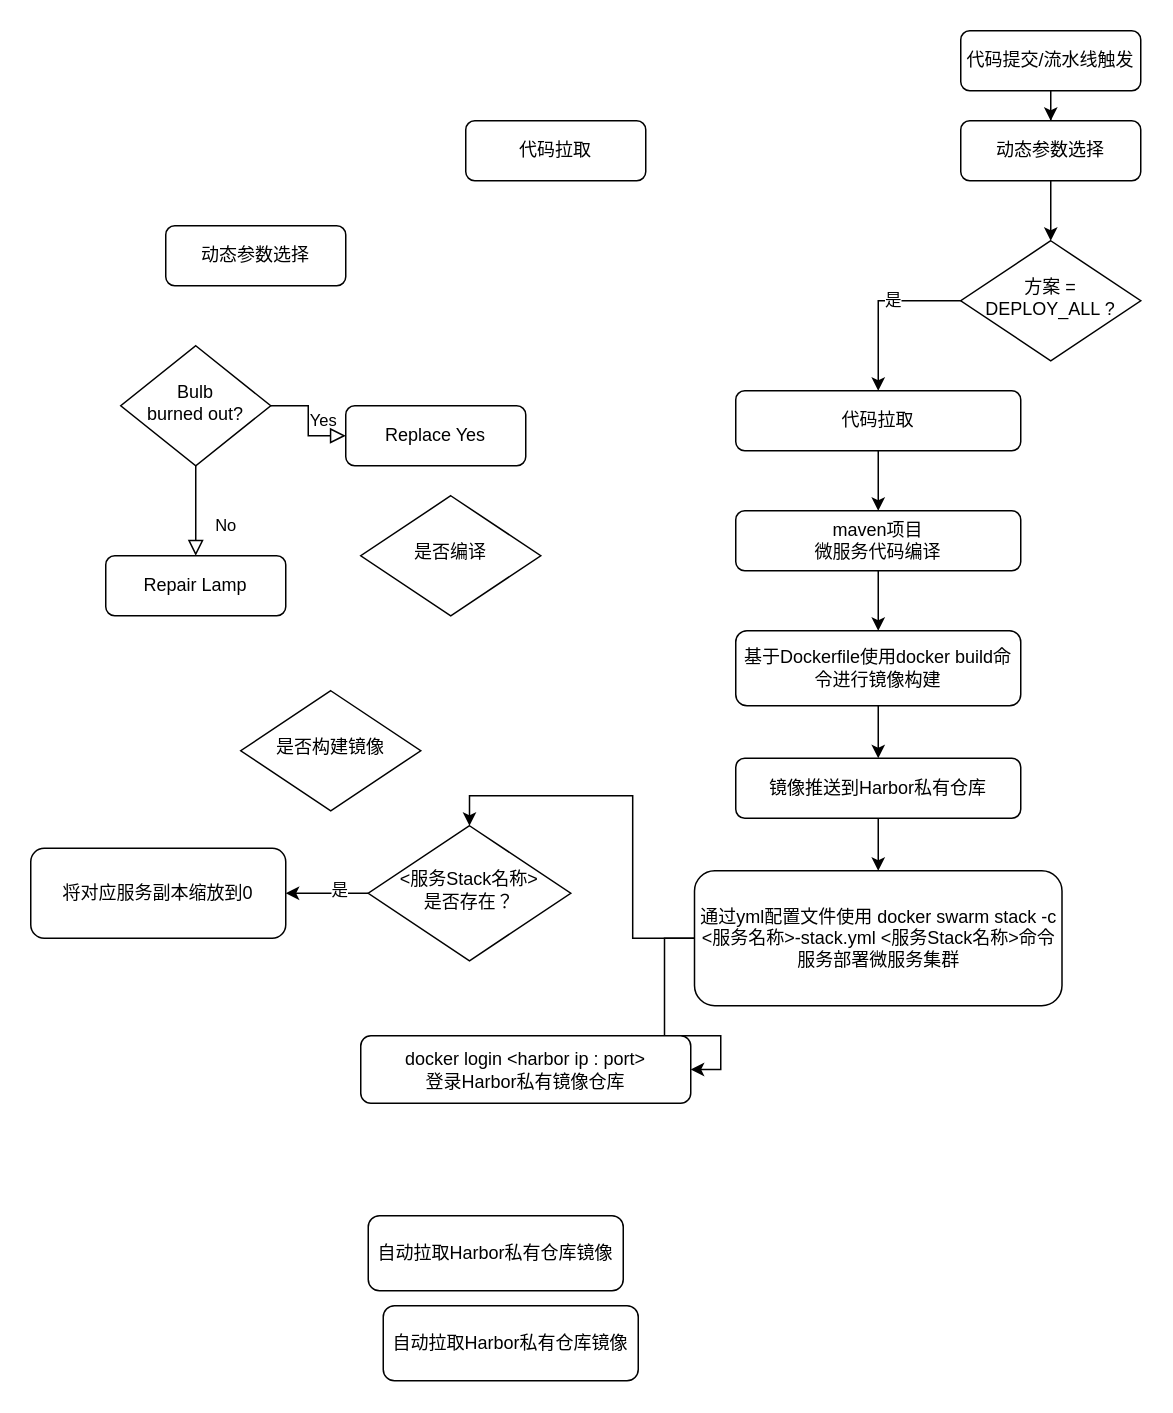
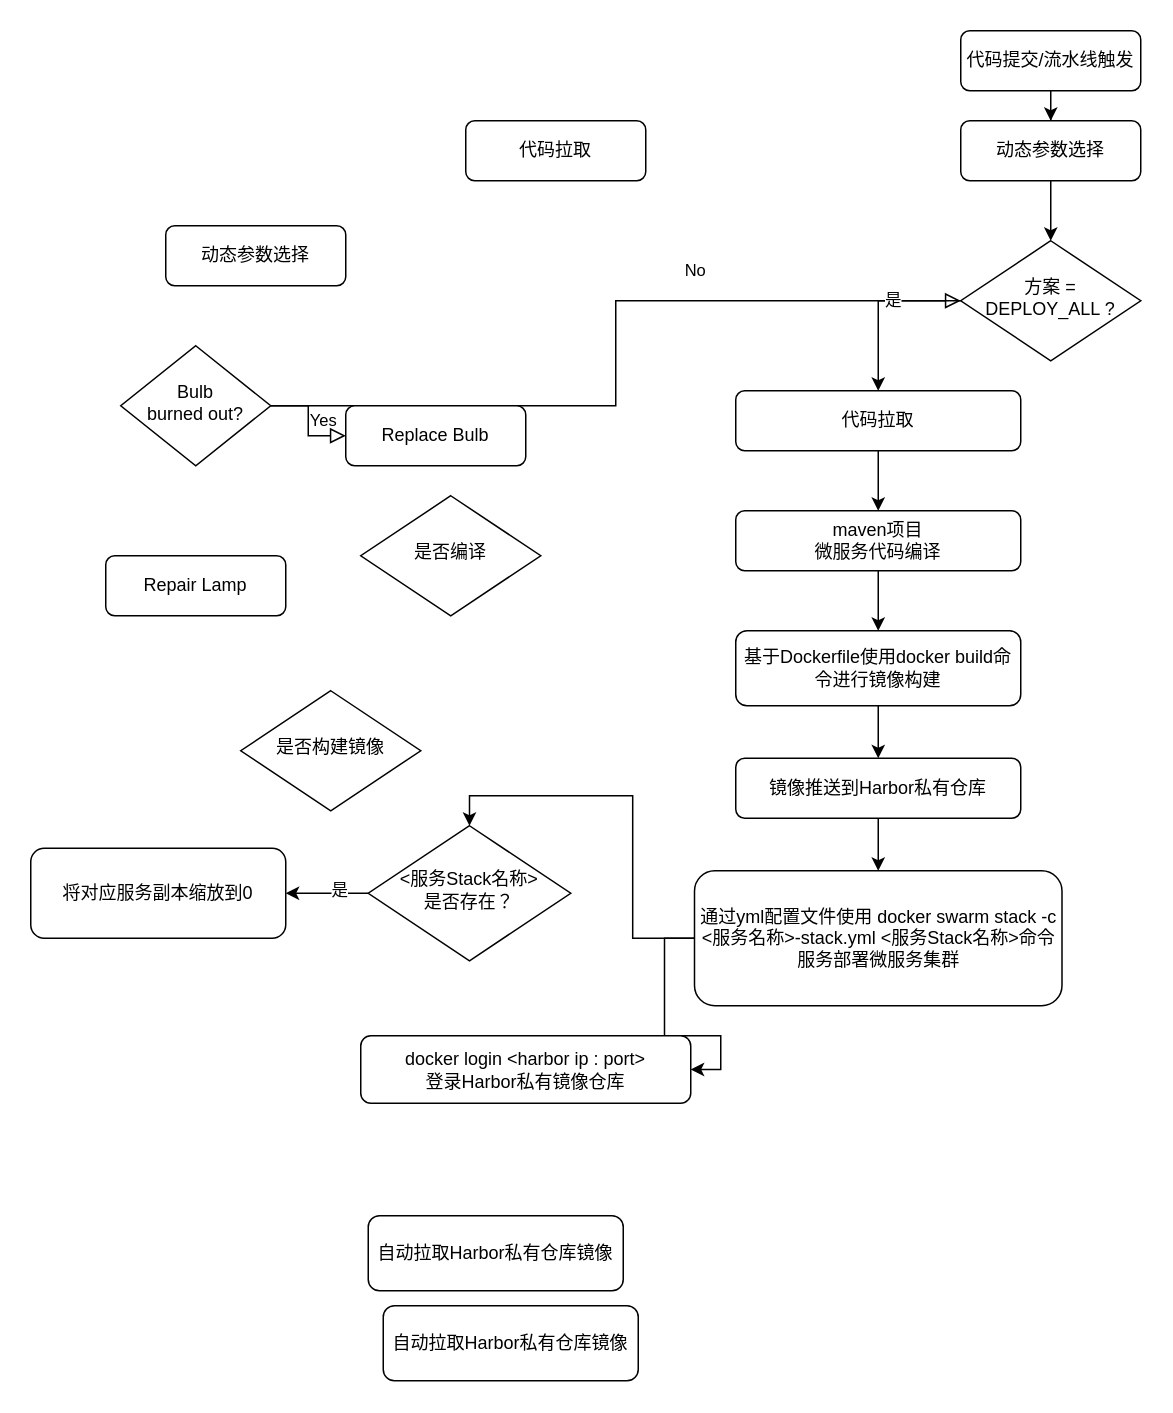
node "Replace Yes": label "Replace Yes" -> "Replace Bulb"
edge "Bulb burned out?" -> "Repair Lamp": now "Bulb burned out?" -> "方案 = DEPLOY_ALL ?"
